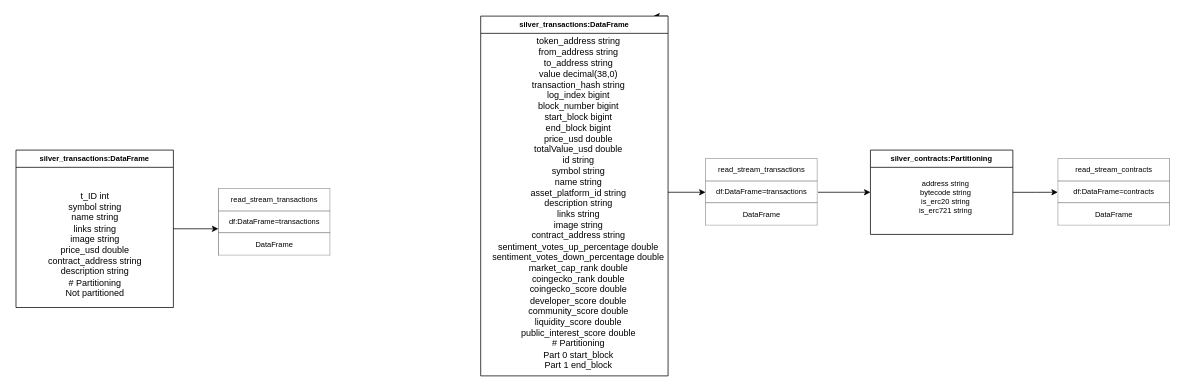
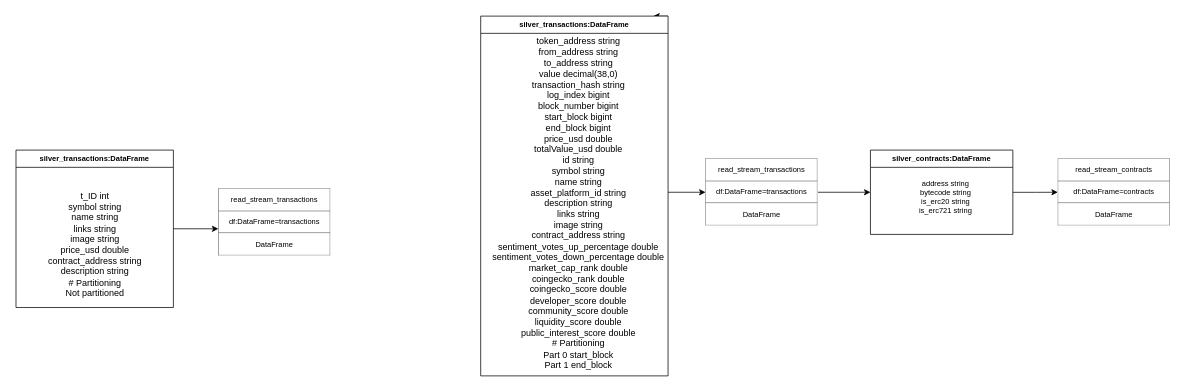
node "silver_contracts:Partitioning": label "silver_contracts:Partitioning" -> "silver_contracts:DataFrame"
